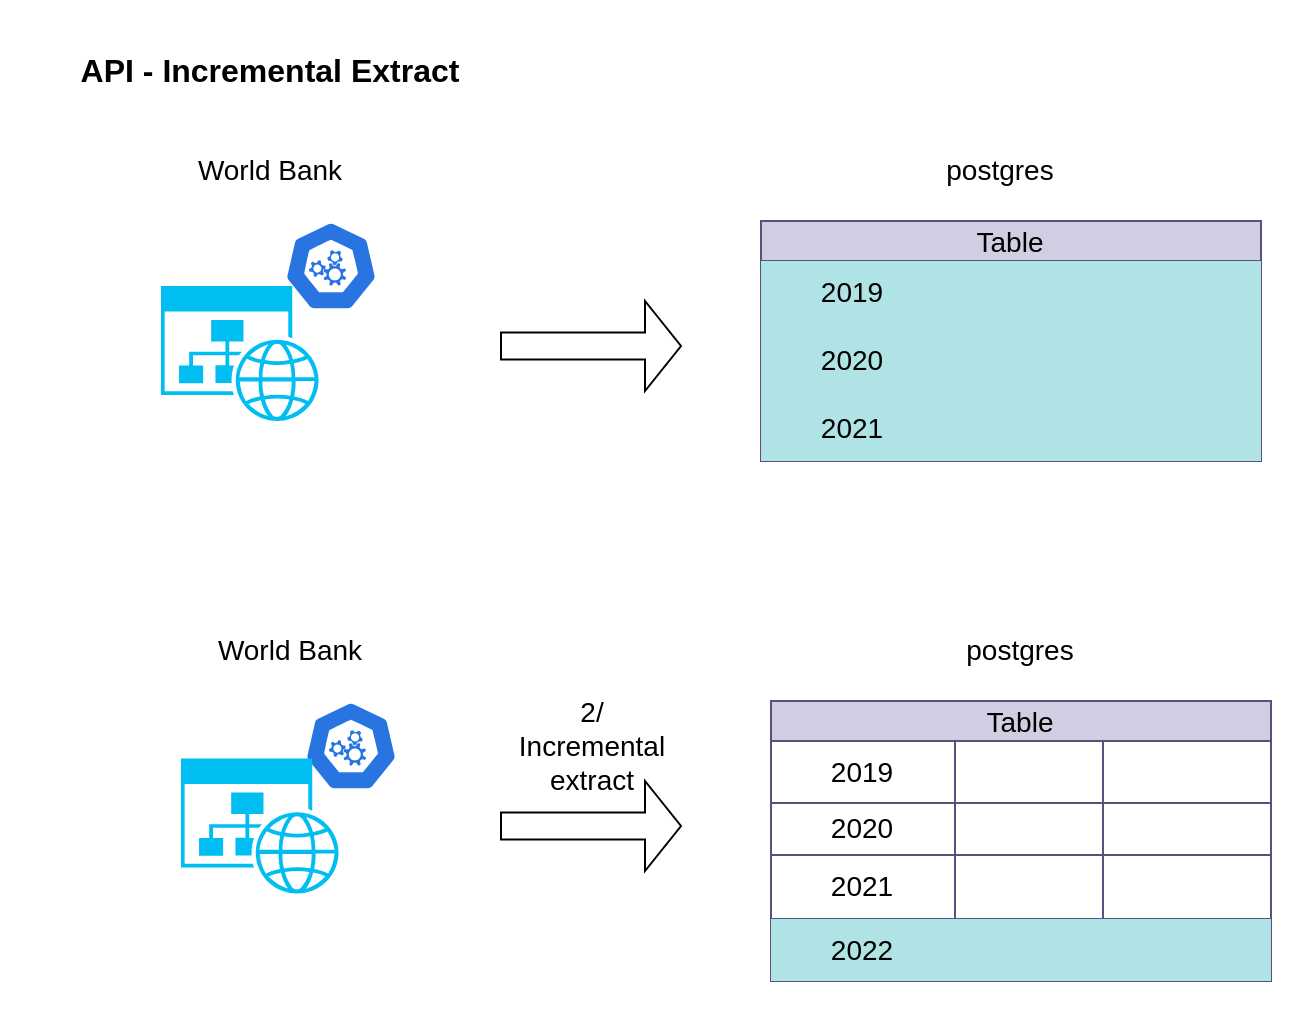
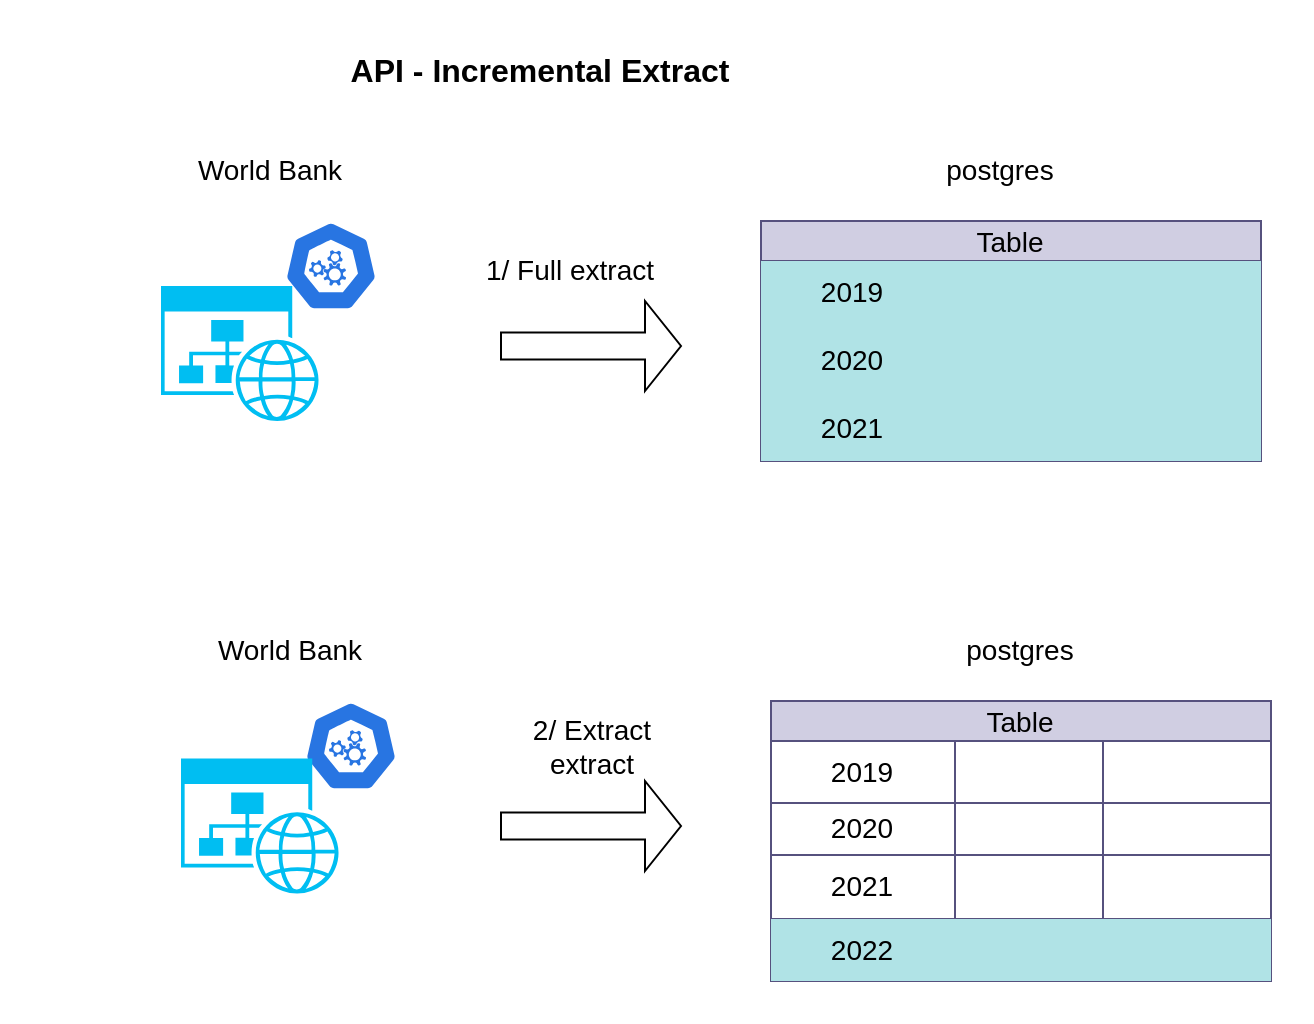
node "API - Incremental Extract": moved (271, 71) -> (541, 71)
node "1/ Full extract": added
node "2/ Incremental extract": label "2/ Incremental extract" -> "2/ Extract extract"
